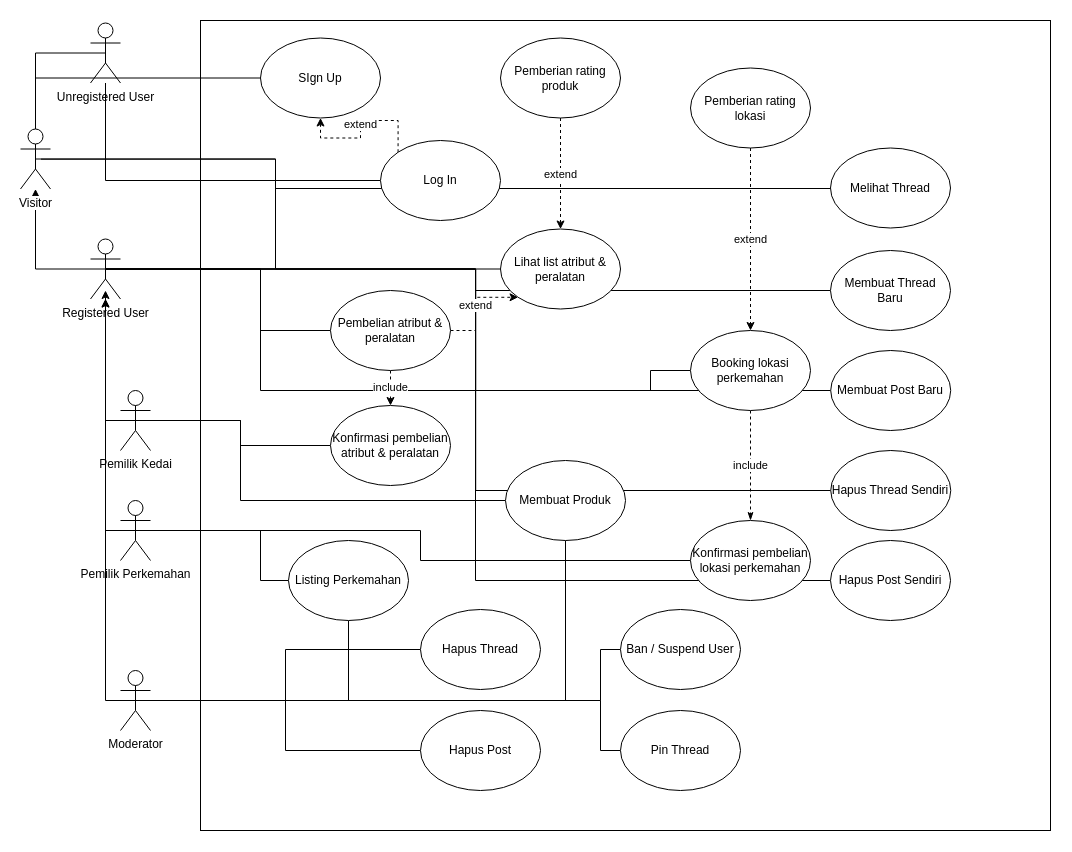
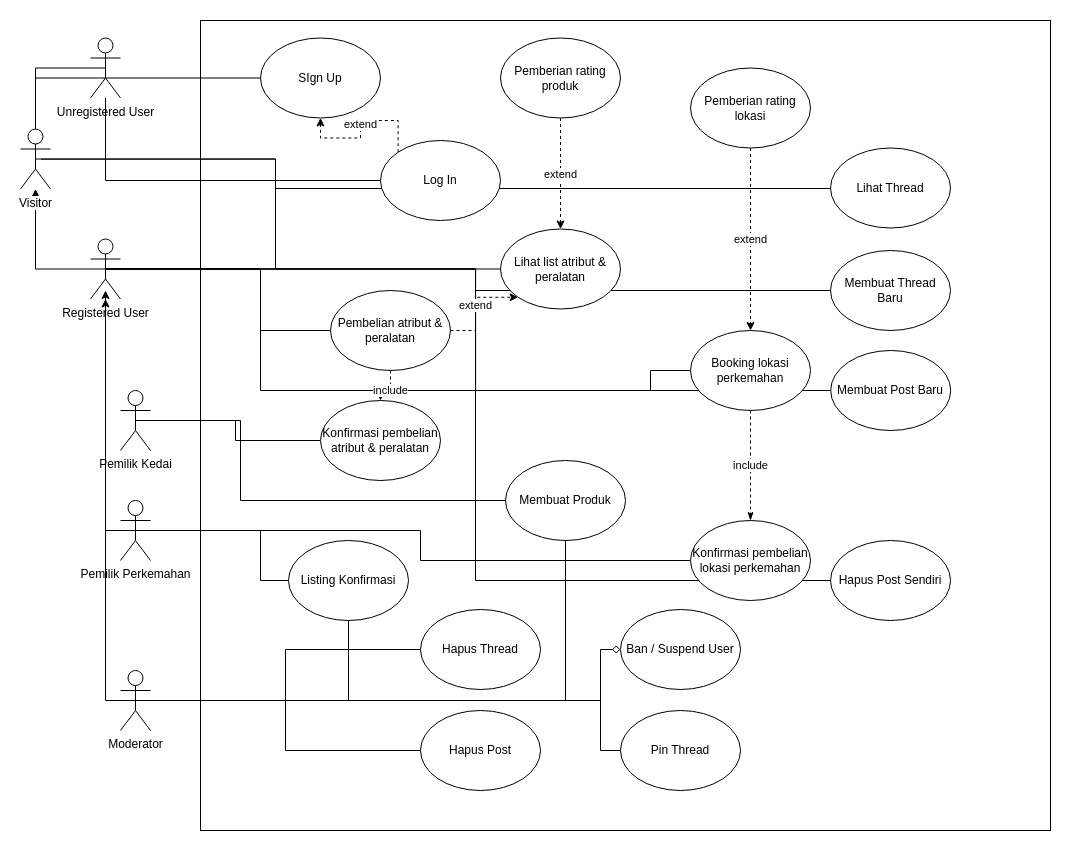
node "Unregistered User": moved (106, 53) -> (106, 68)
node "Melihat Thread": label "Melihat Thread" -> "Lihat Thread"
edge "Pemilik Kedai" -> "Registered User": removed
node "Konfirmasi pembelian atribut & peralatan": moved (391, 446) -> (381, 441)
edge "Registered User" -- "Hapus Thread Sendiri": removed
node "Hapus Thread Sendiri": removed
node "Listing Perkemahan": label "Listing Perkemahan" -> "Listing Konfirmasi"
edge "Ban / Suspend User" -- "Moderator": arrowhead none -> diamond
